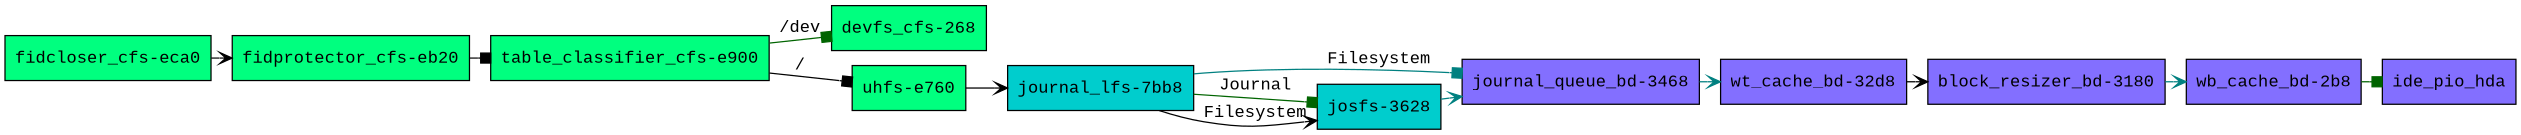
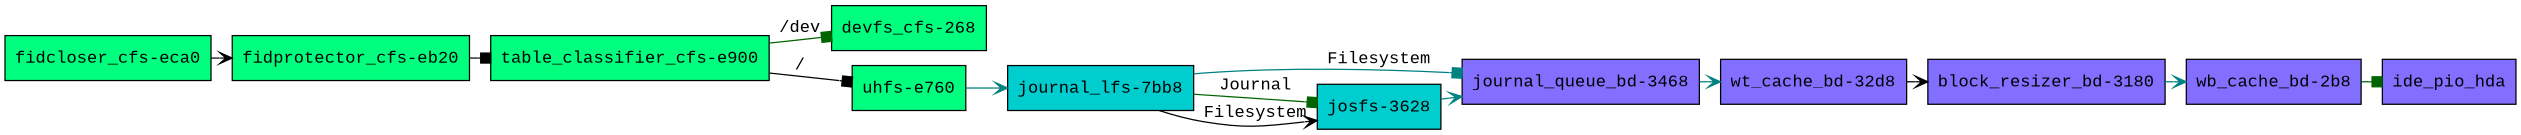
edge "uhfs-e760" -> "journal_lfs-7bb8": color black -> teal
